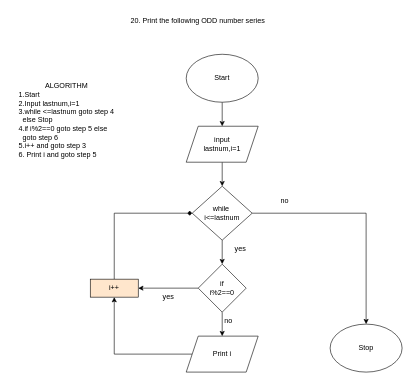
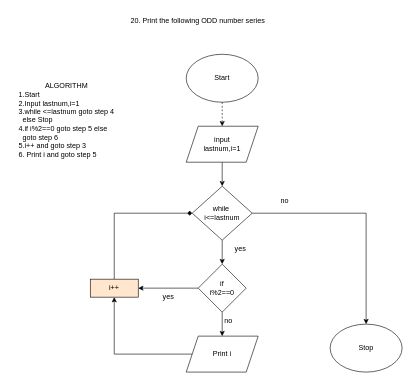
edge "Start" -> "input lastnum,i=1": style solid -> dashed
